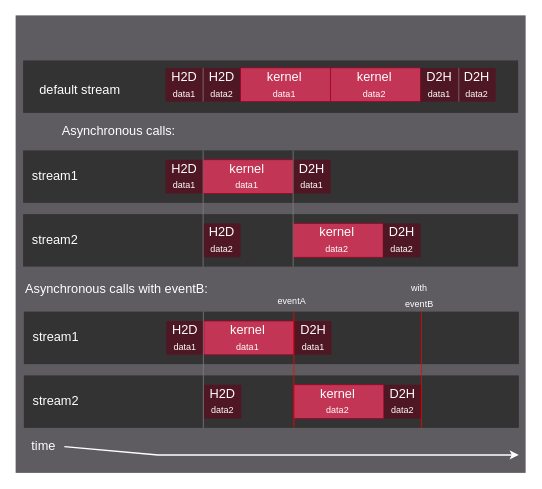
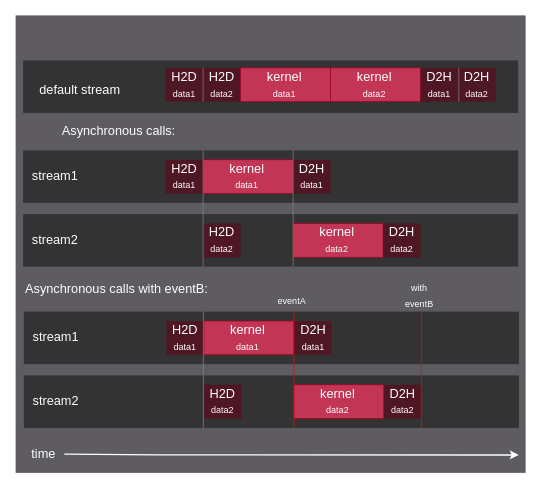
node "time": moved (44, 447) -> (44, 454)
